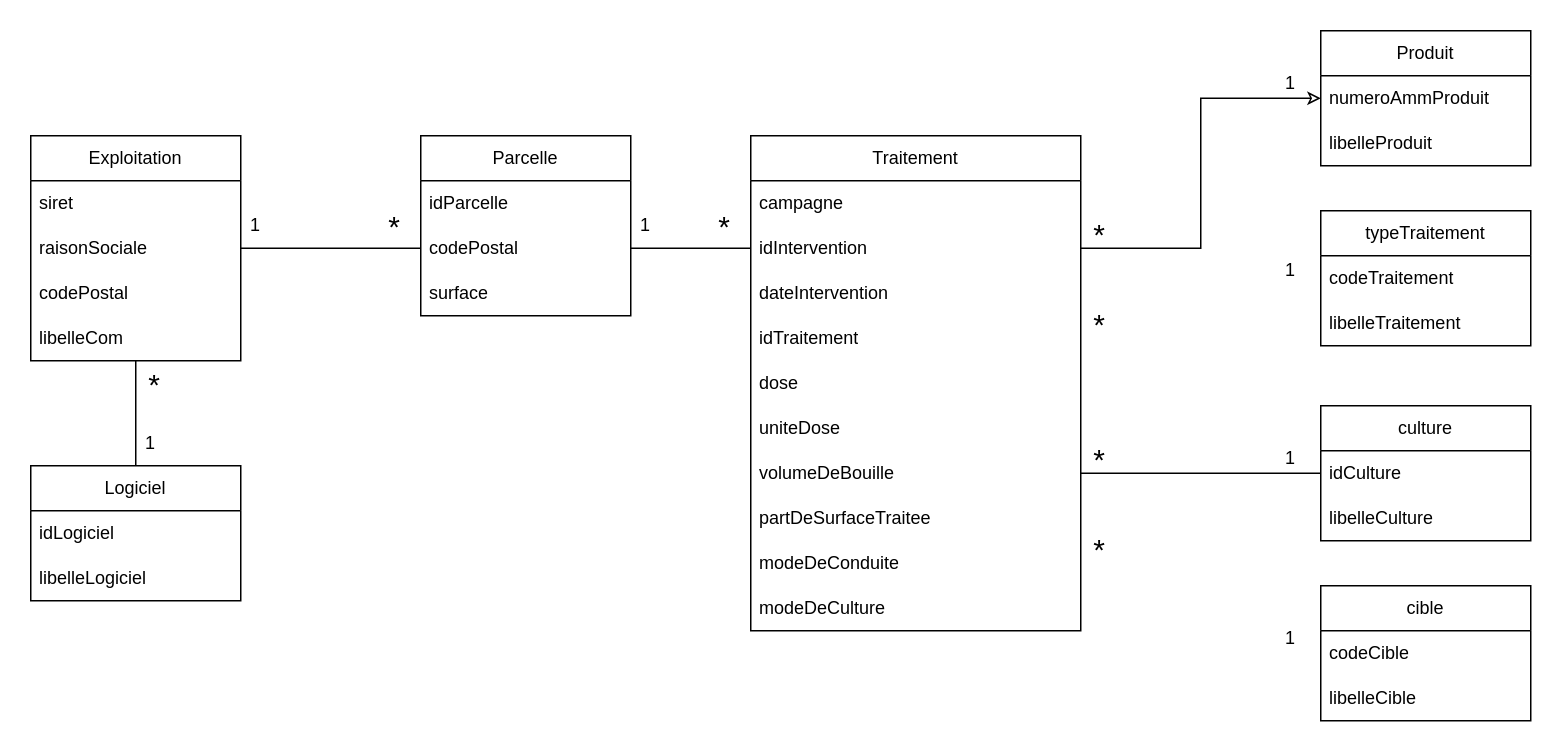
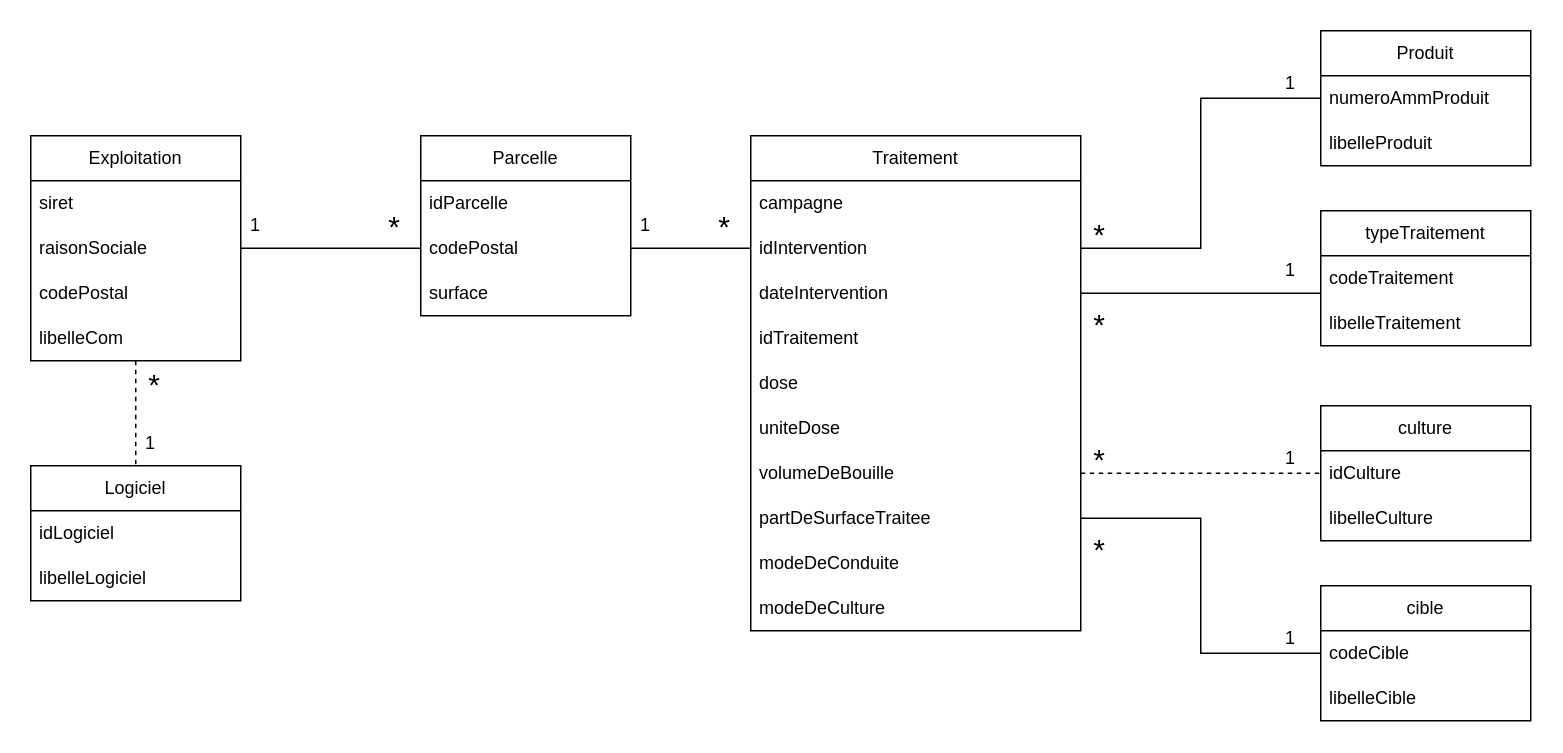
edge "idIntervention" -> "numeroAmmProduit": arrowhead classic -> none
edge "dateIntervention" -- "libelleTraitement": added
edge "libelleCom" -- "Logiciel": style solid -> dashed
edge "volumeDeBouille" -- "idCulture": style solid -> dashed
edge "partDeSurfaceTraitee" -- "codeCible": added
